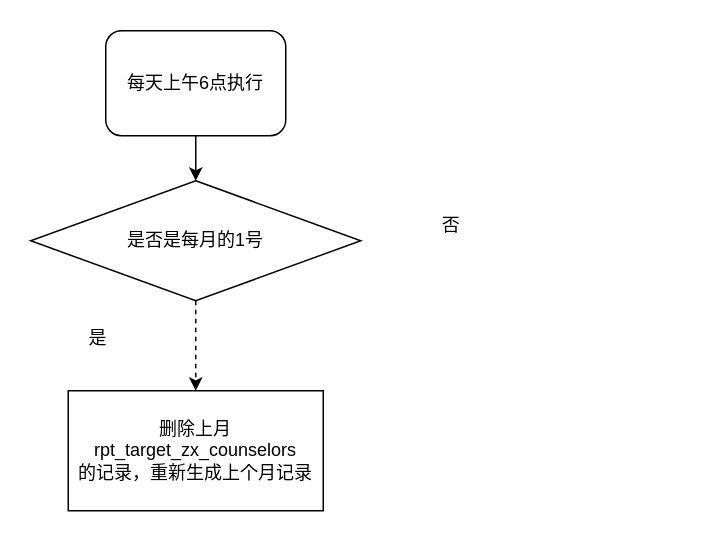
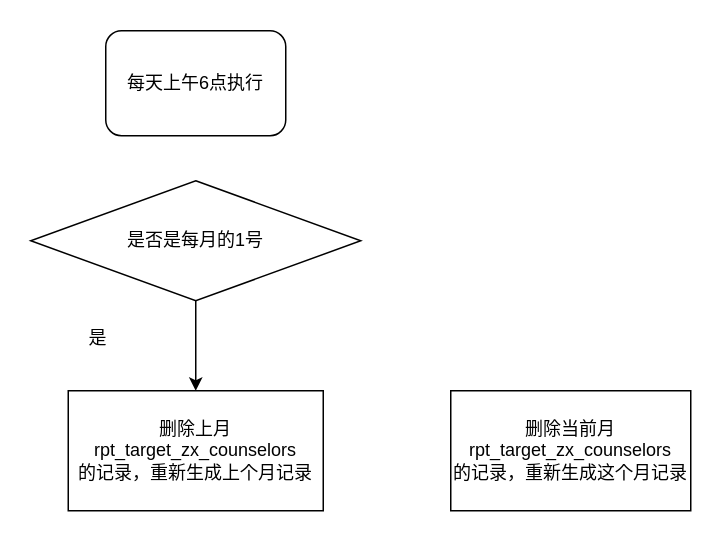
edge "每天上午6点执行" -> "是否是每月的1号": removed
node "否": removed
edge "是否是每月的1号" -> "删除上月rpt_target_zx_counselors 的记录，重新生成上个月记录": style dashed -> solid
node "删除当前月rpt_target_zx_counselors的记录，重新生成这个月记录": added
